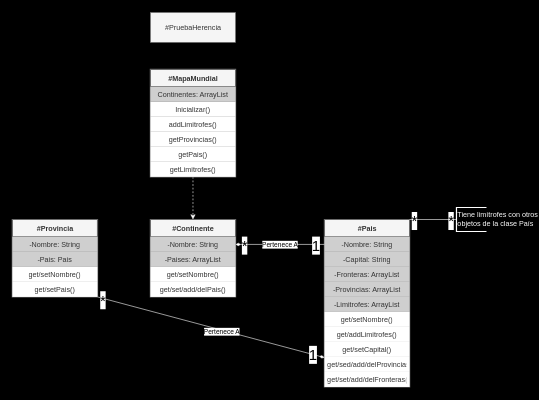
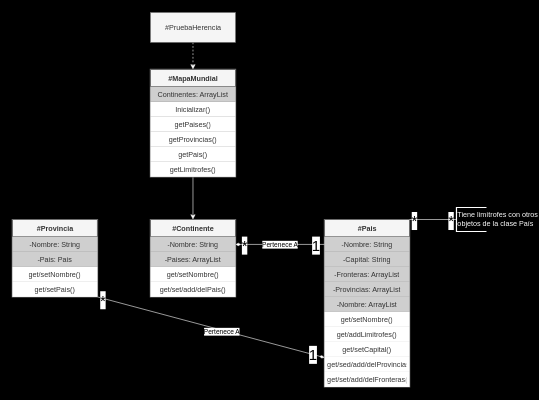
edge "#PruebaHerencia" -> "#MapaMundial": added
node "addLimitrofes()": label "addLimitrofes()" -> "getPaises()"
edge "#MapaMundial" -> "#Continente": style dashed -> solid
node "-Limitrofes: ArrayList": label "-Limitrofes: ArrayList" -> "-Nombre: ArrayList"
